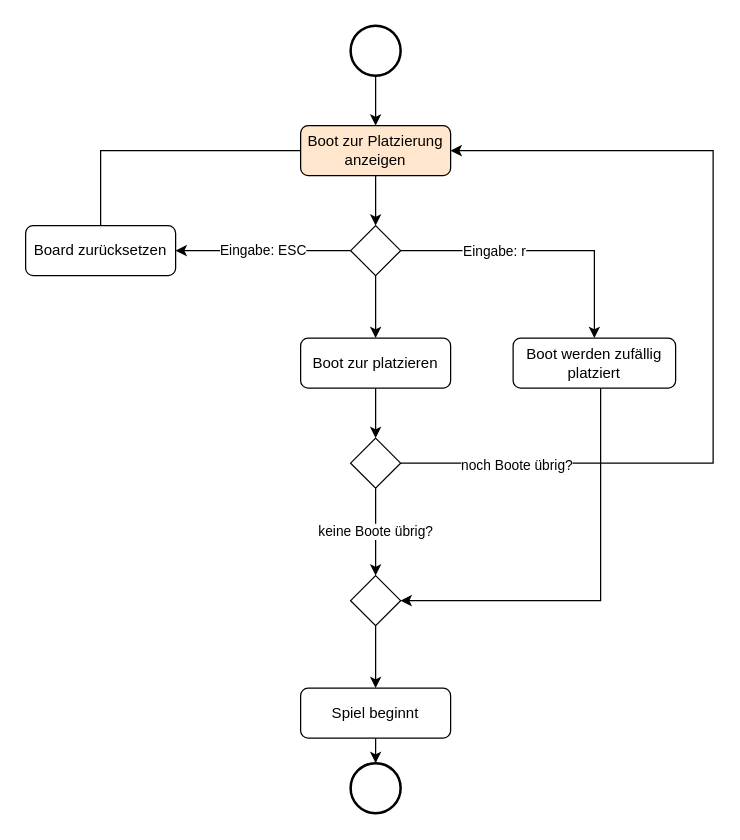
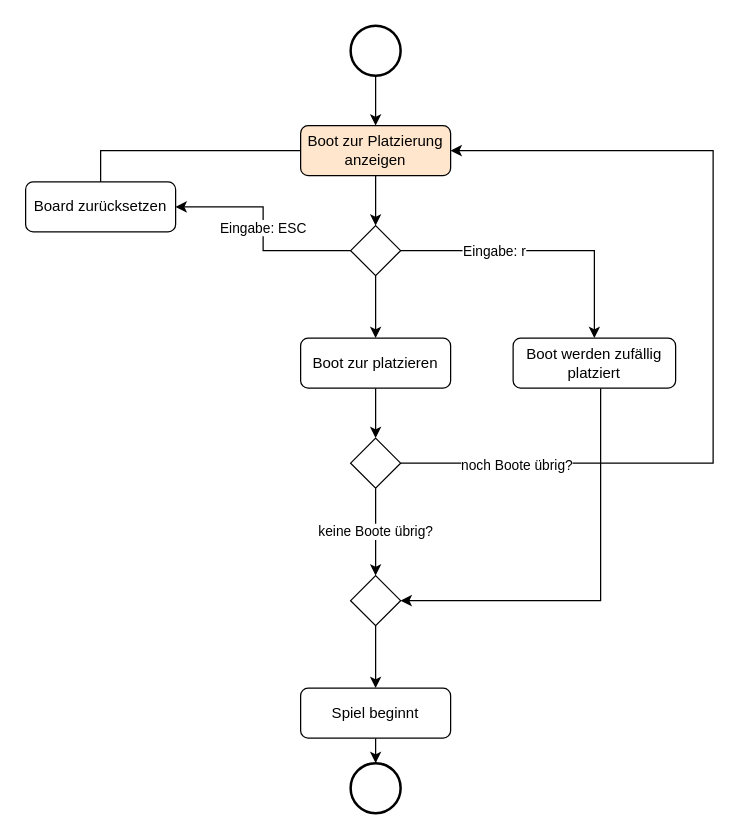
node "Board zurücksetzen": moved (101, 251) -> (101, 207)
